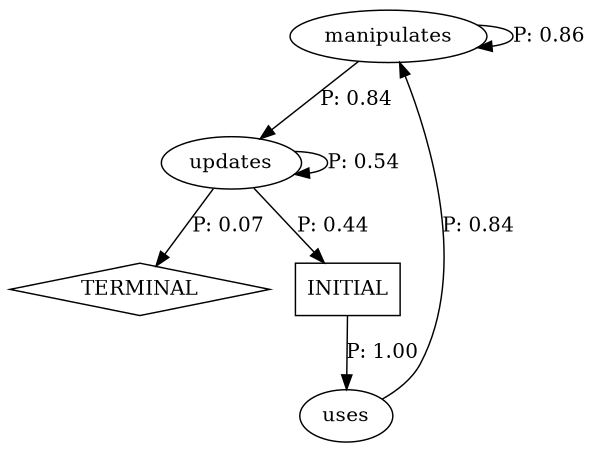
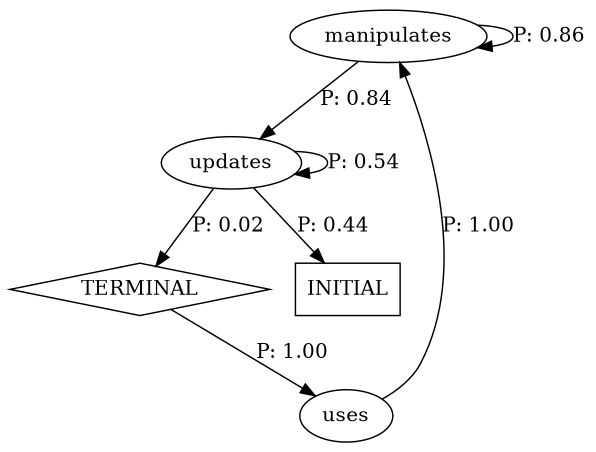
edge "updates" -> "TERMINAL": label "P: 0.07" -> "P: 0.02"
edge "uses" -> "manipulates": label "P: 0.84" -> "P: 1.00"
edge "INITIAL" -> "uses": now "TERMINAL" -> "uses"
